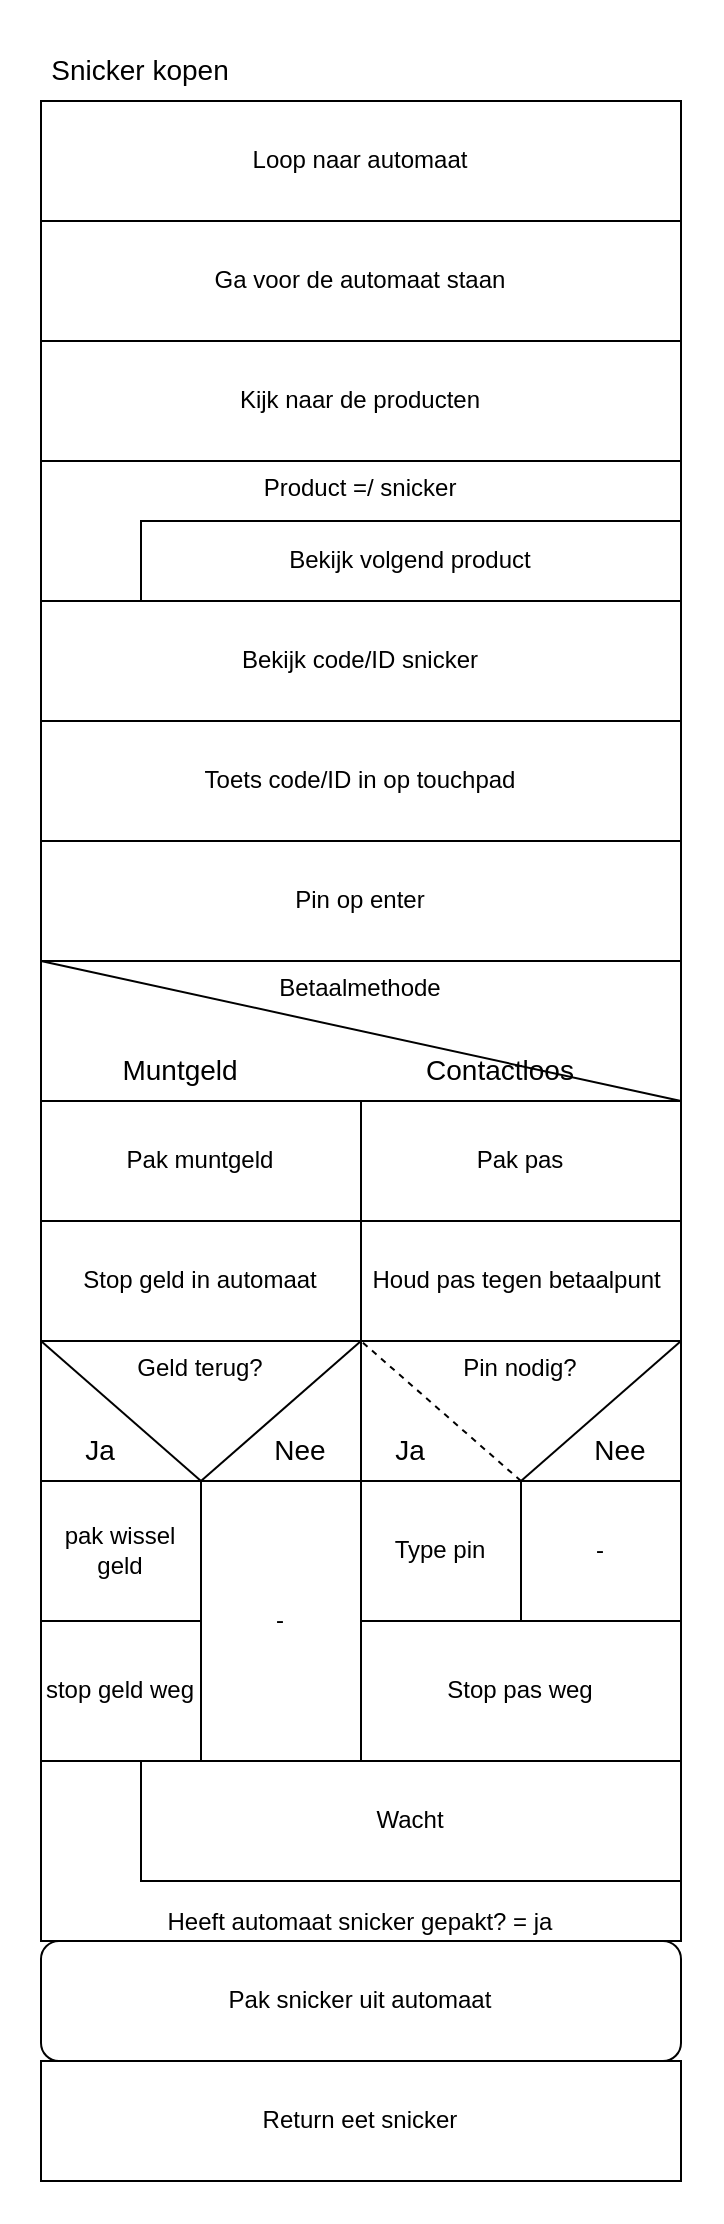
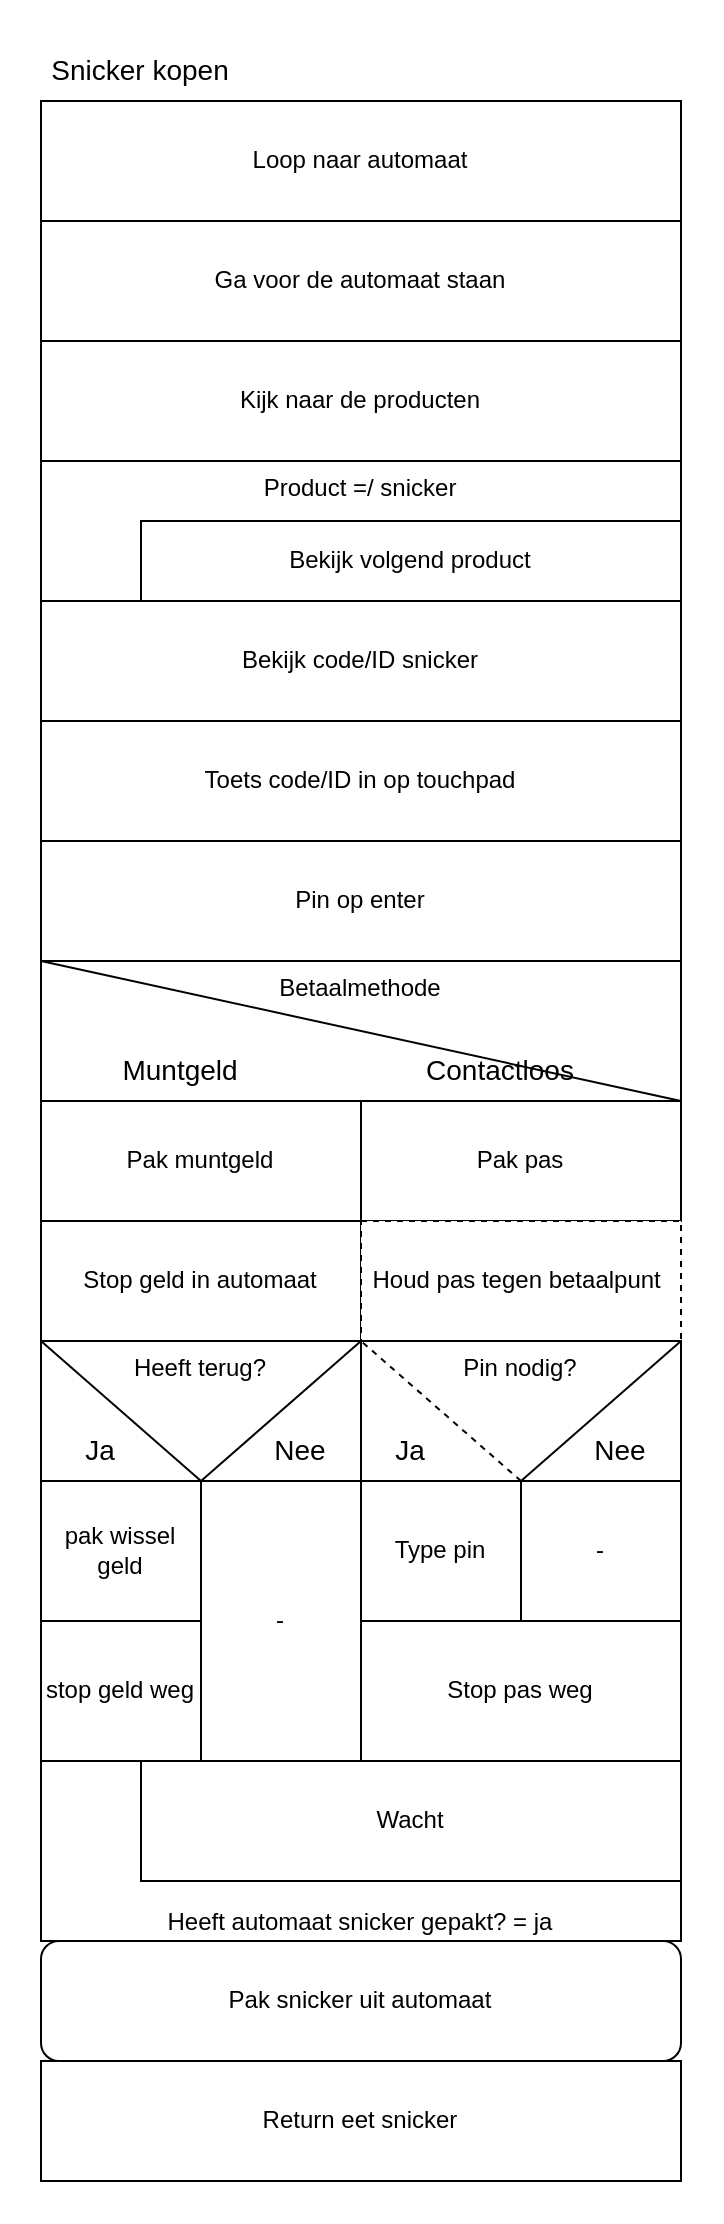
node "Houd pas tegen betaalpunt": style solid -> dashed
node "Geld terug?": label "Geld terug?" -> "Heeft terug?"
